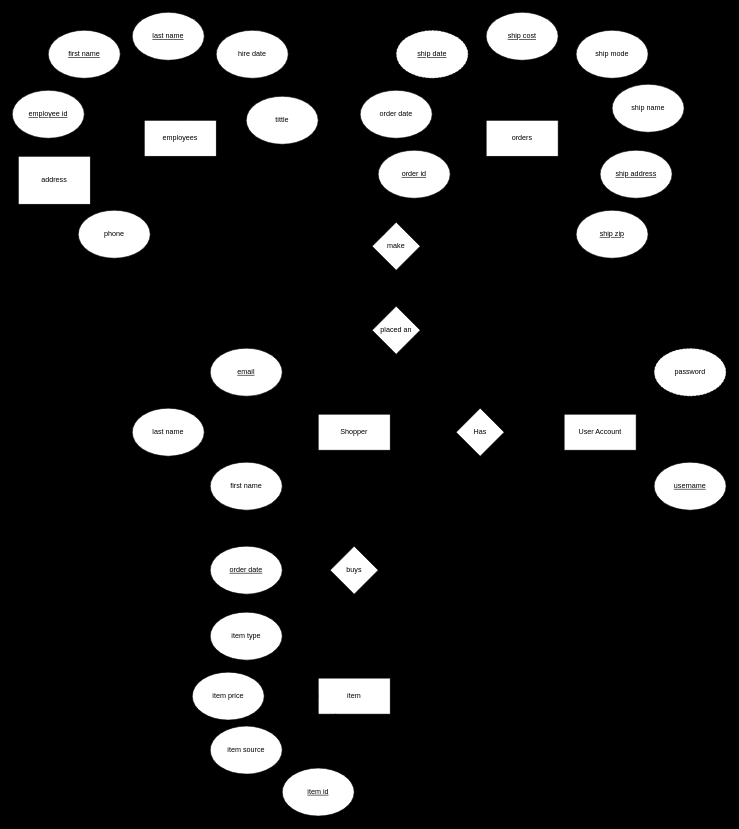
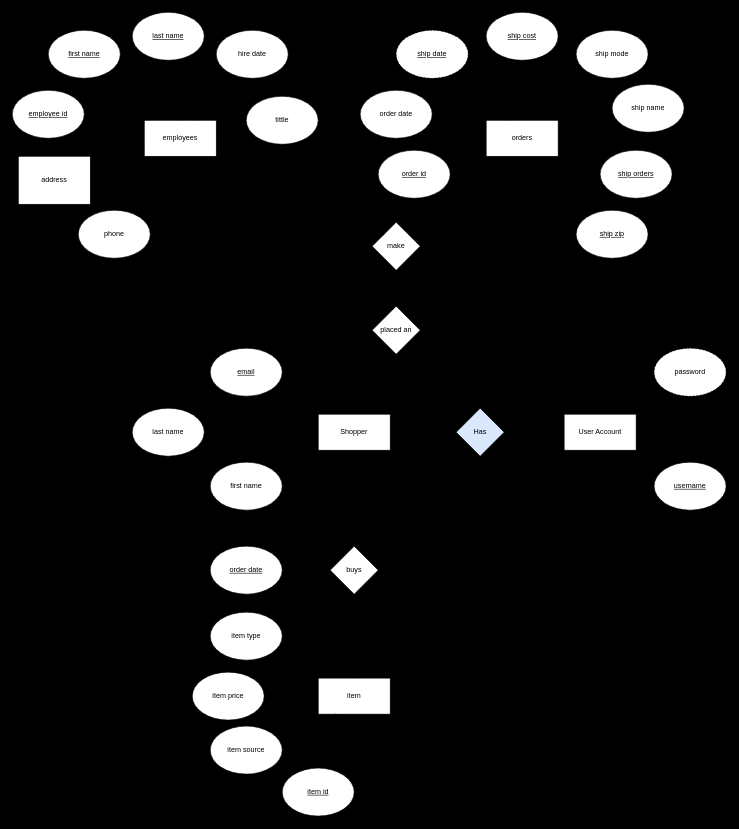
node "ship address": label "ship address" -> "ship orders"
node "Has": fillcolor #ffffff -> #dae8fc
